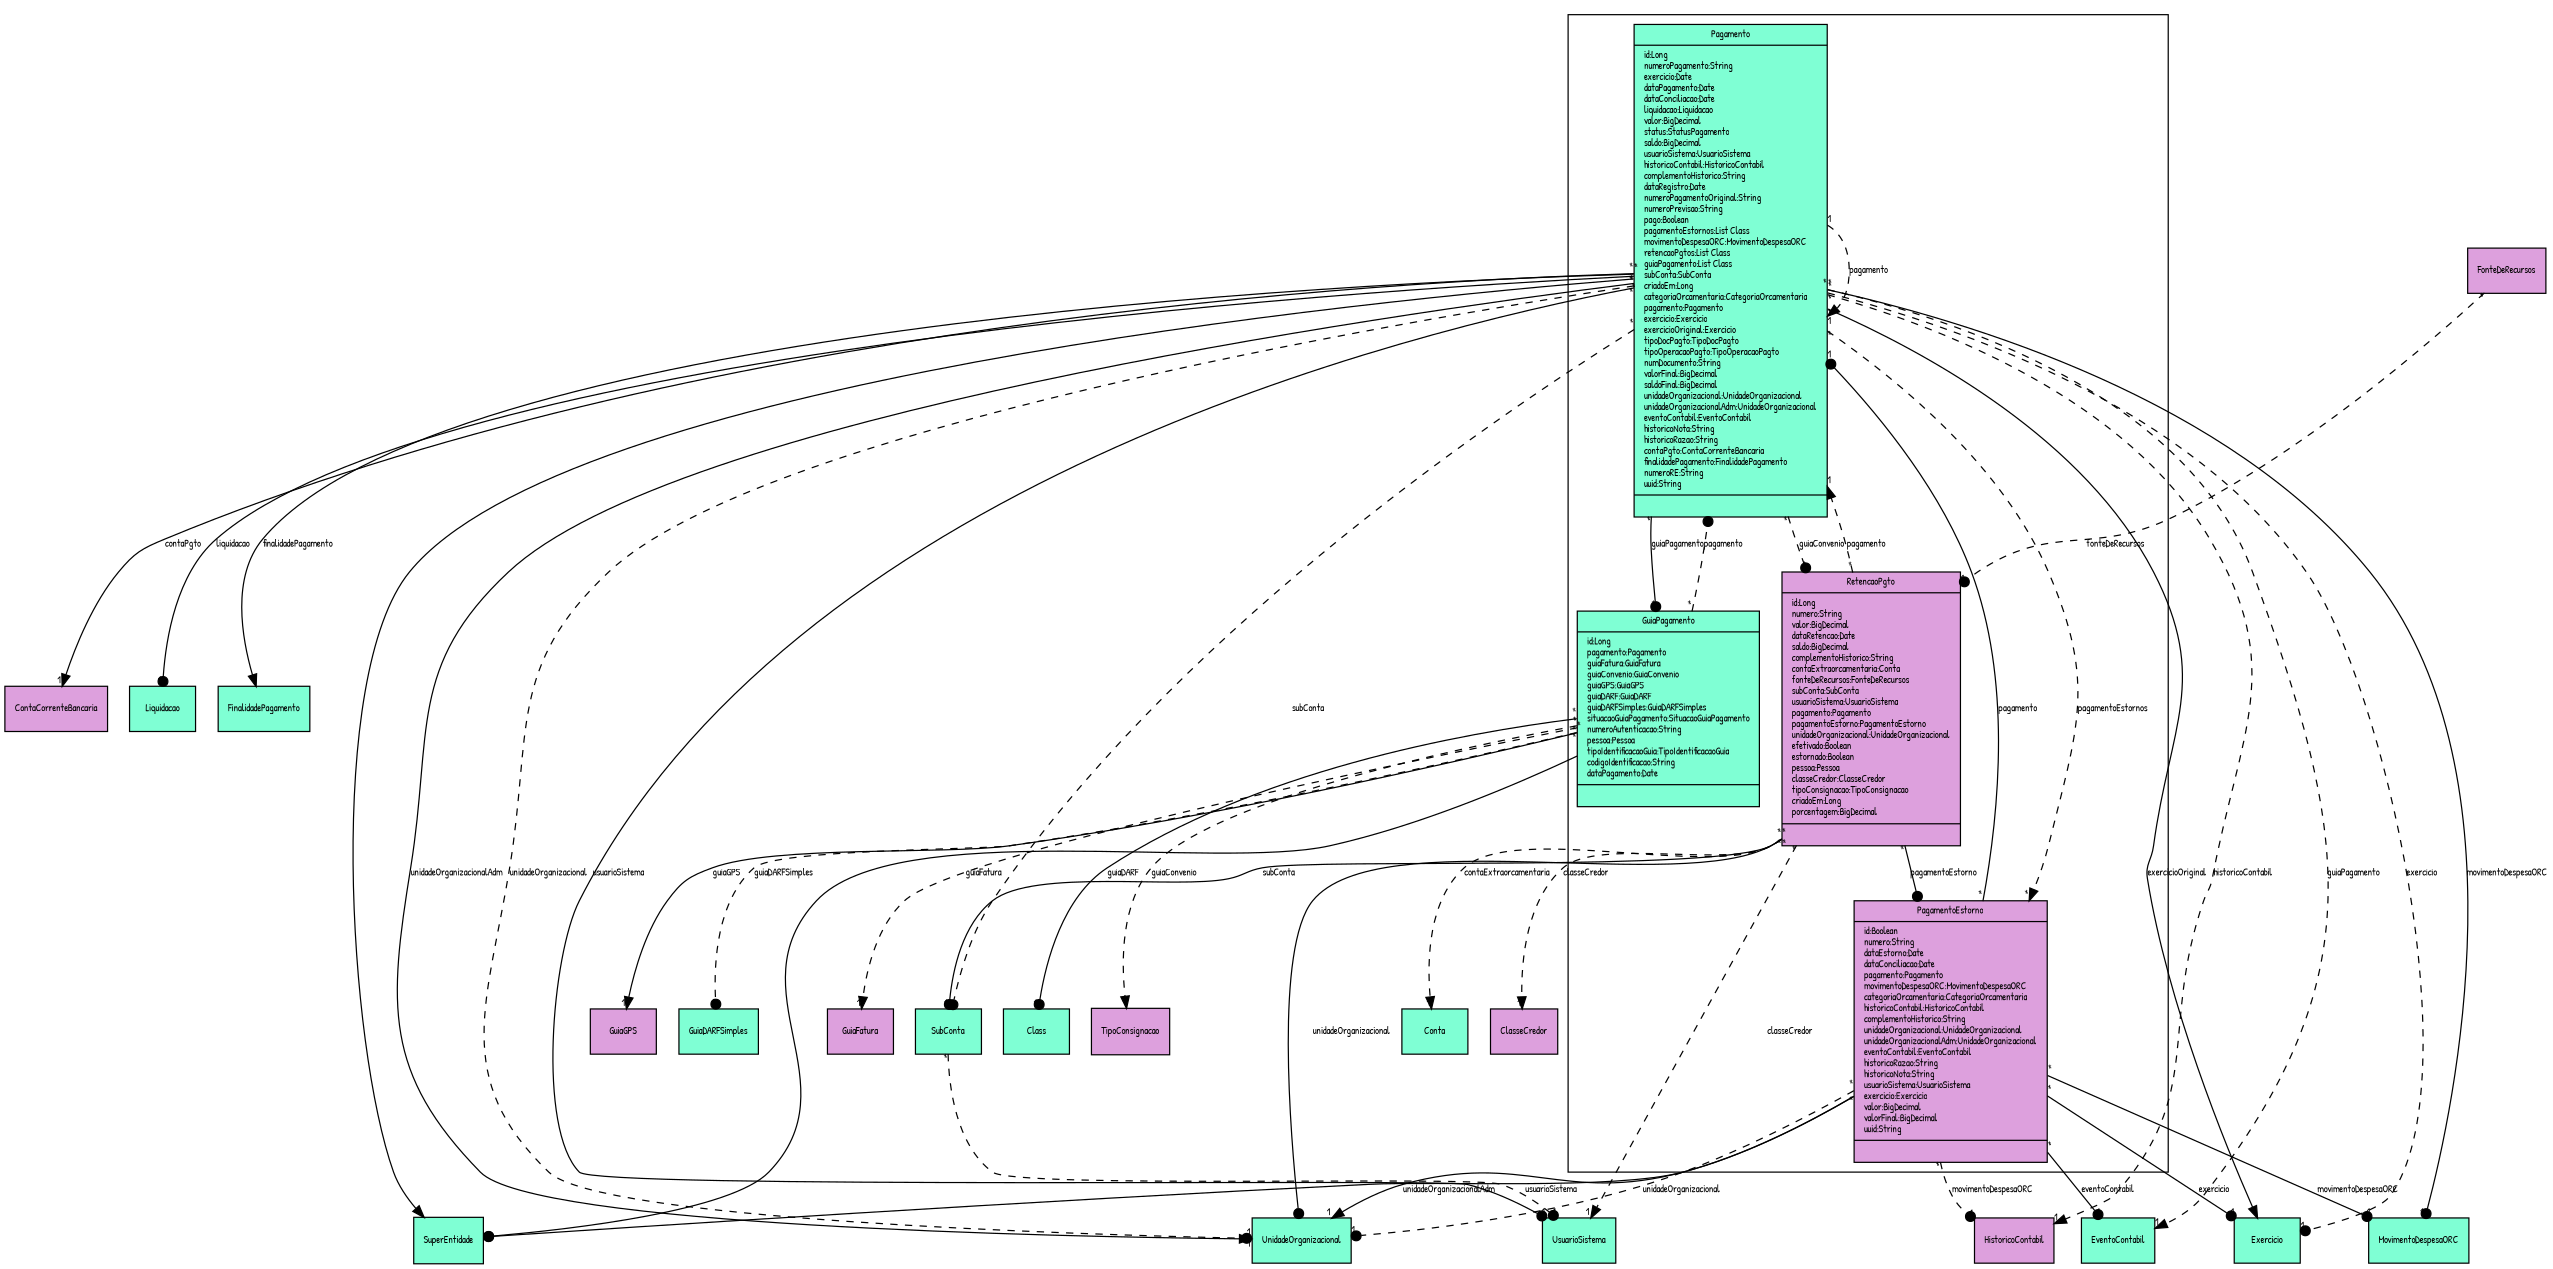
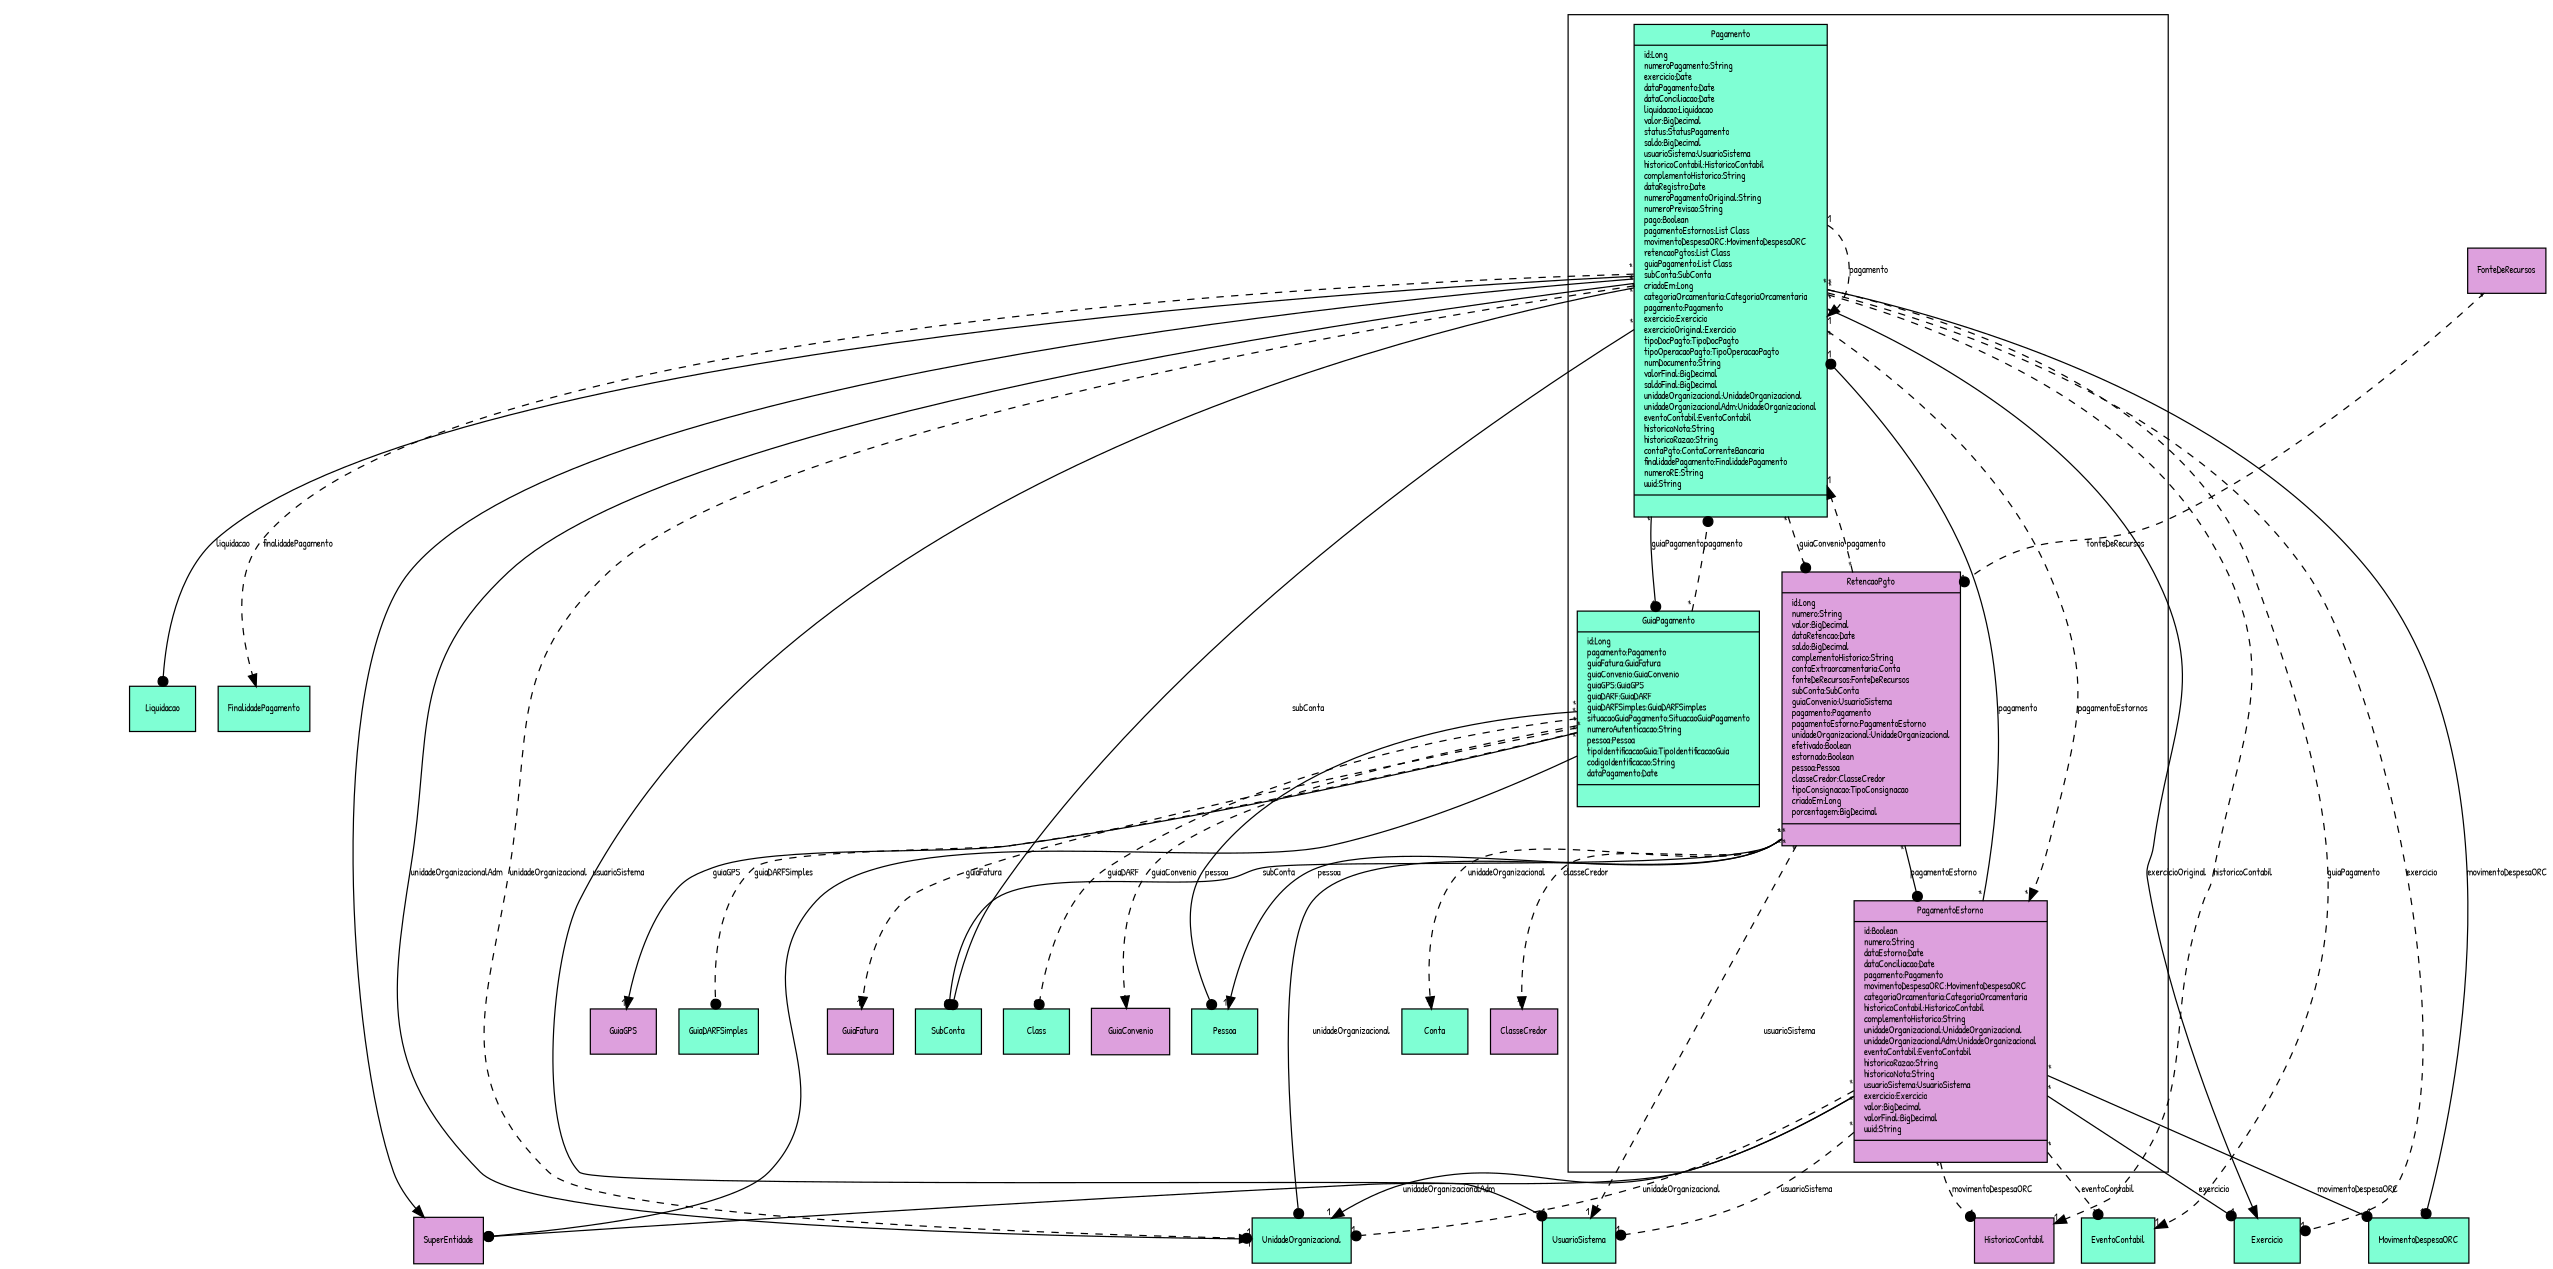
edge "Pagamento" -> "FinalidadePagamento": style solid -> dashed
edge "Pagamento" -> "SubConta": style dashed -> solid
node "RetencaoPgto": text "usuarioSistema:UsuarioSistema" -> "guiaConvenio:UsuarioSistema"
node "ContaCorrenteBancaria": removed
edge "GuiaPagamento" -> "Class": style solid -> dashed
edge "RetencaoPgto" -> "Conta": label "contaExtraorcamentaria" -> "unidadeOrganizacional"
node "TipoConsignacao": label "TipoConsignacao" -> "GuiaConvenio"
node "Pessoa": added
edge "RetencaoPgto" -> "UsuarioSistema": label "classeCredor" -> "usuarioSistema"
edge "SubConta" -> "UsuarioSistema": now "PagamentoEstorno" -> "UsuarioSistema"
edge "PagamentoEstorno" -> "EventoContabil": style solid -> dashed
node "SuperEntidade": fillcolor aquamarine -> plum
